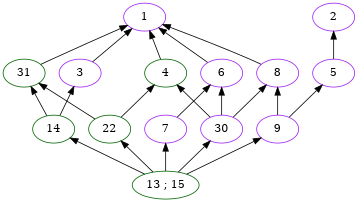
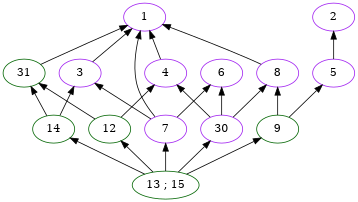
edge "6" -> "1": now "7" -> "1"
node "4": color darkgreen -> purple
edge "7" -> "3": added
node "22": label "22" -> "12"
node "9": color purple -> darkgreen
